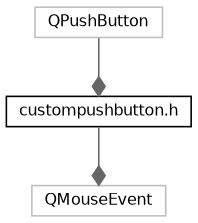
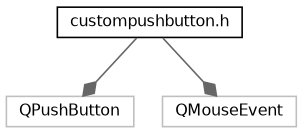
edge "QPushButton" -> "custompushbutton.h": reversed
